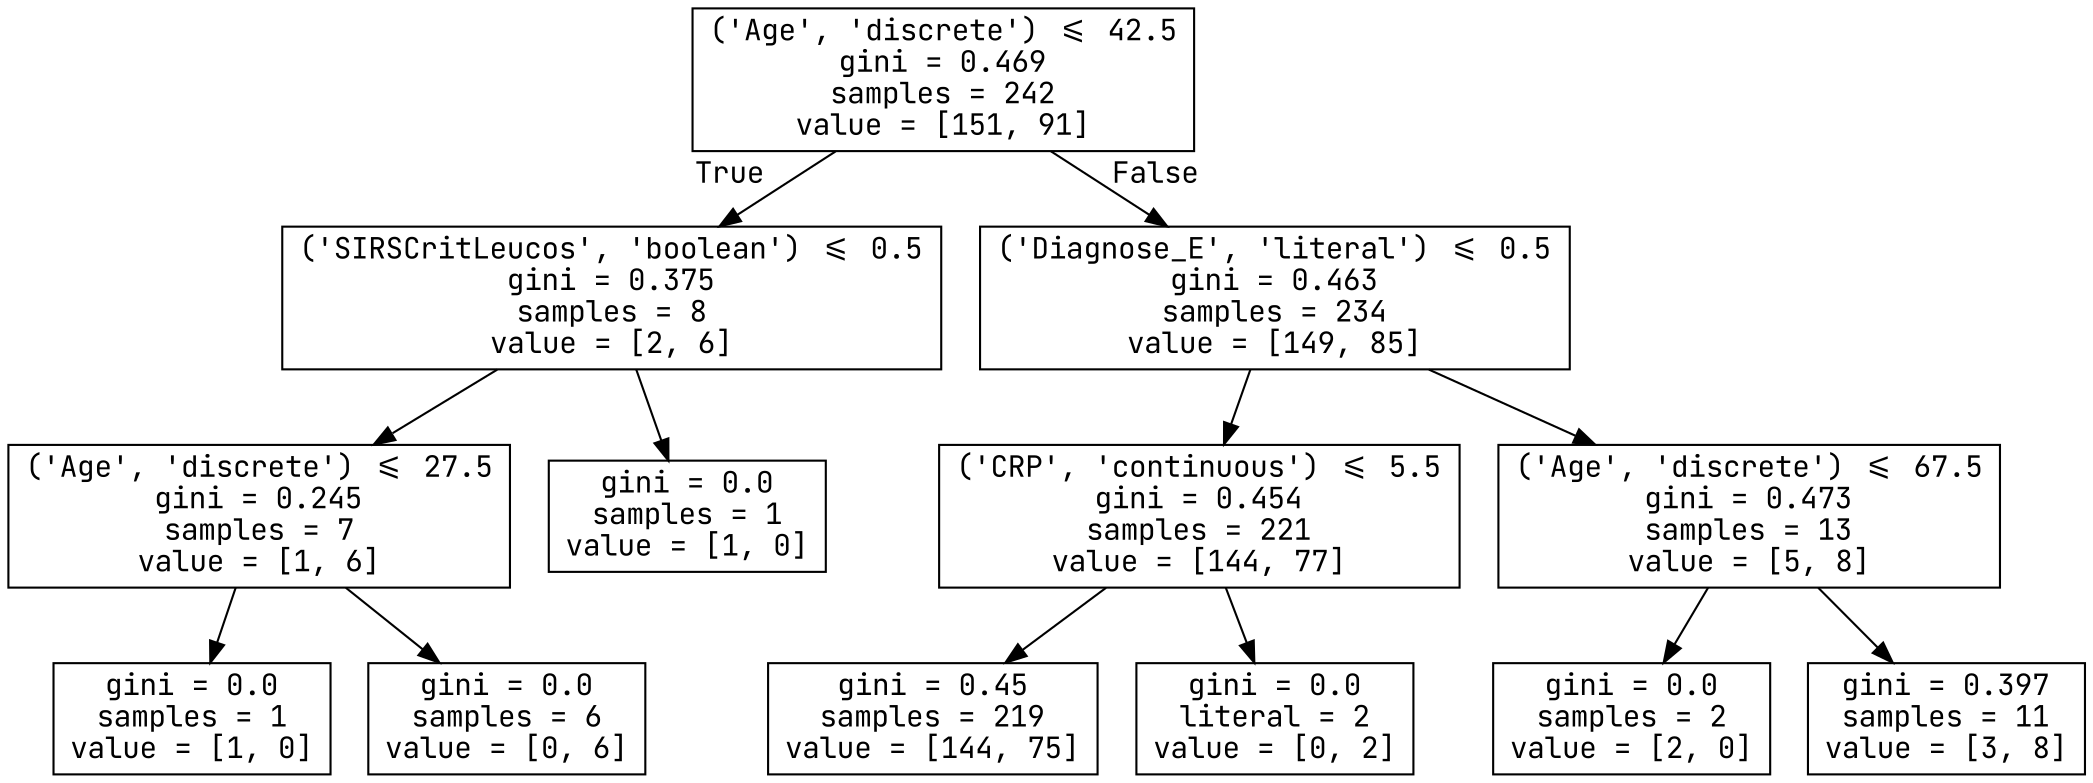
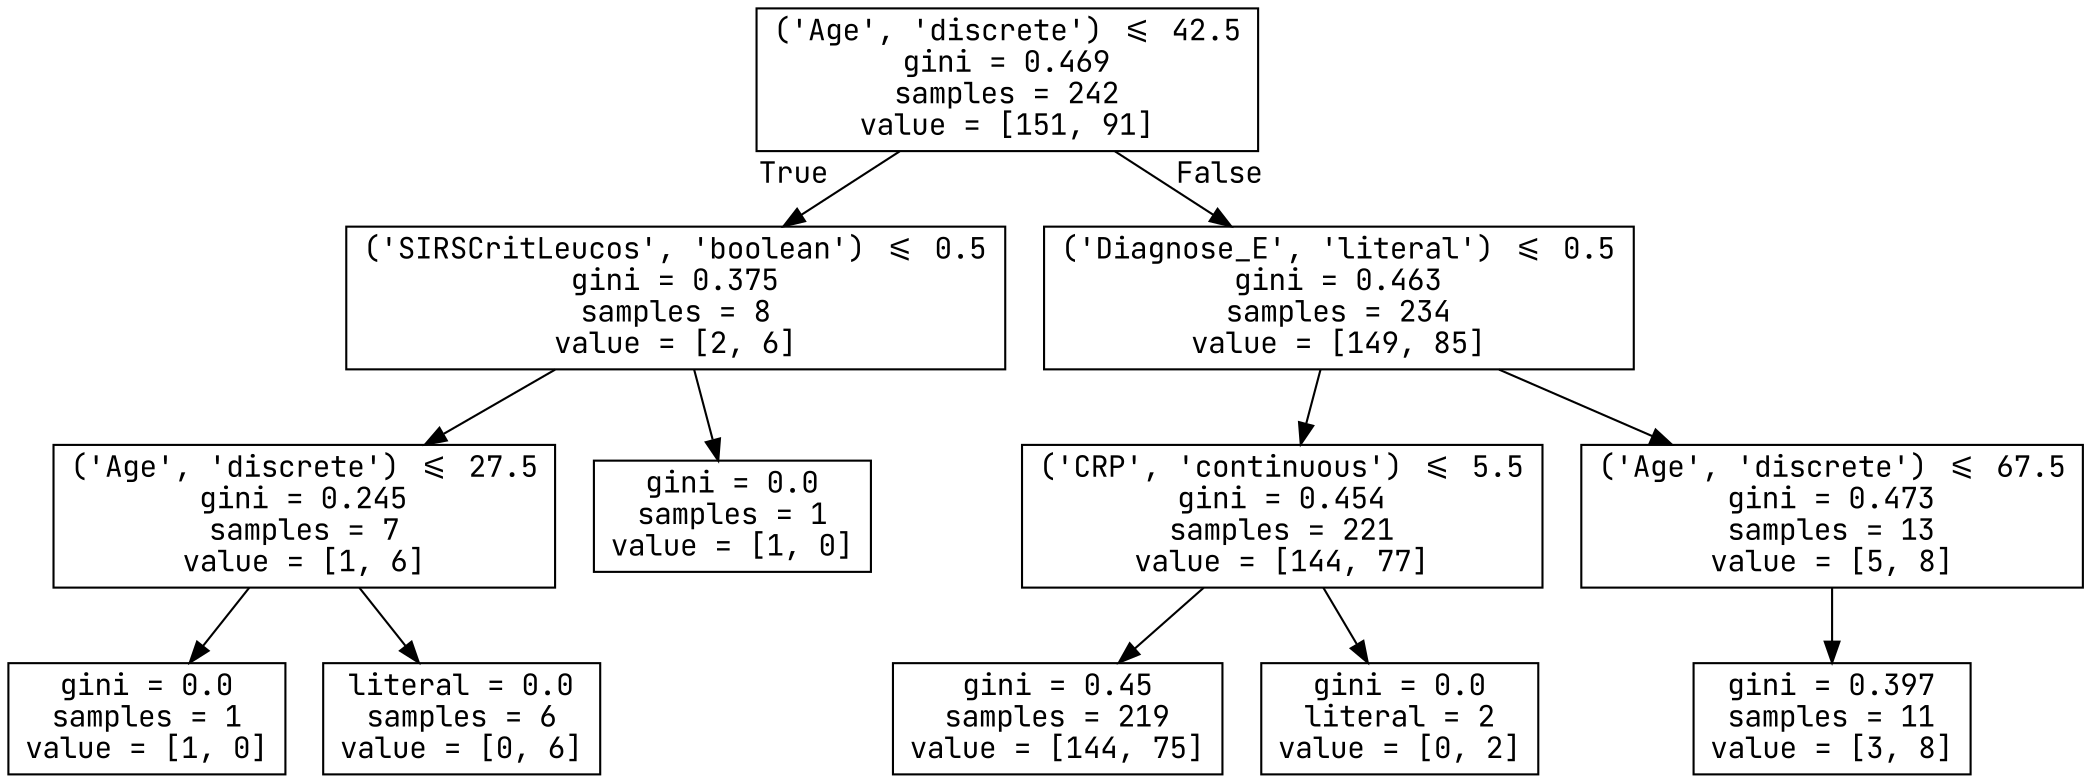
node "gini = 0.0 samples = 6 value = [0, 6]": label "gini = 0.0 samples = 6 value = [0, 6]" -> "literal = 0.0 samples = 6 value = [0, 6]"
node "gini = 0.0 samples = 2 value = [2, 0]": removed
